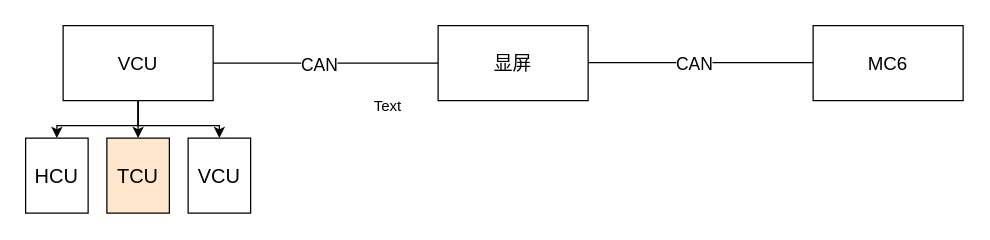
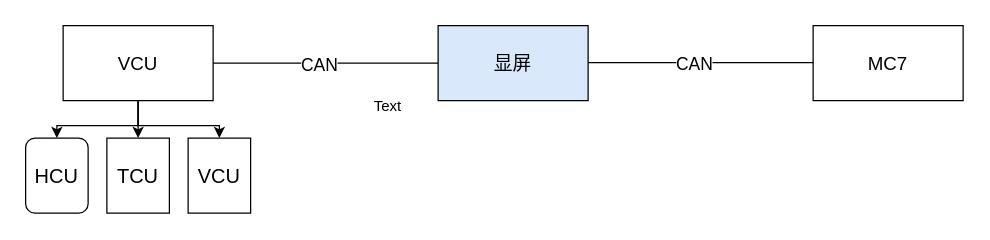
node "显屏": fillcolor #ffffff -> #dae8fc
node "MC6": label "MC6" -> "MC7"
node "HCU": shape rectangle -> rounded rectangle
node "TCU": fillcolor #ffe6cc -> #ffffff
